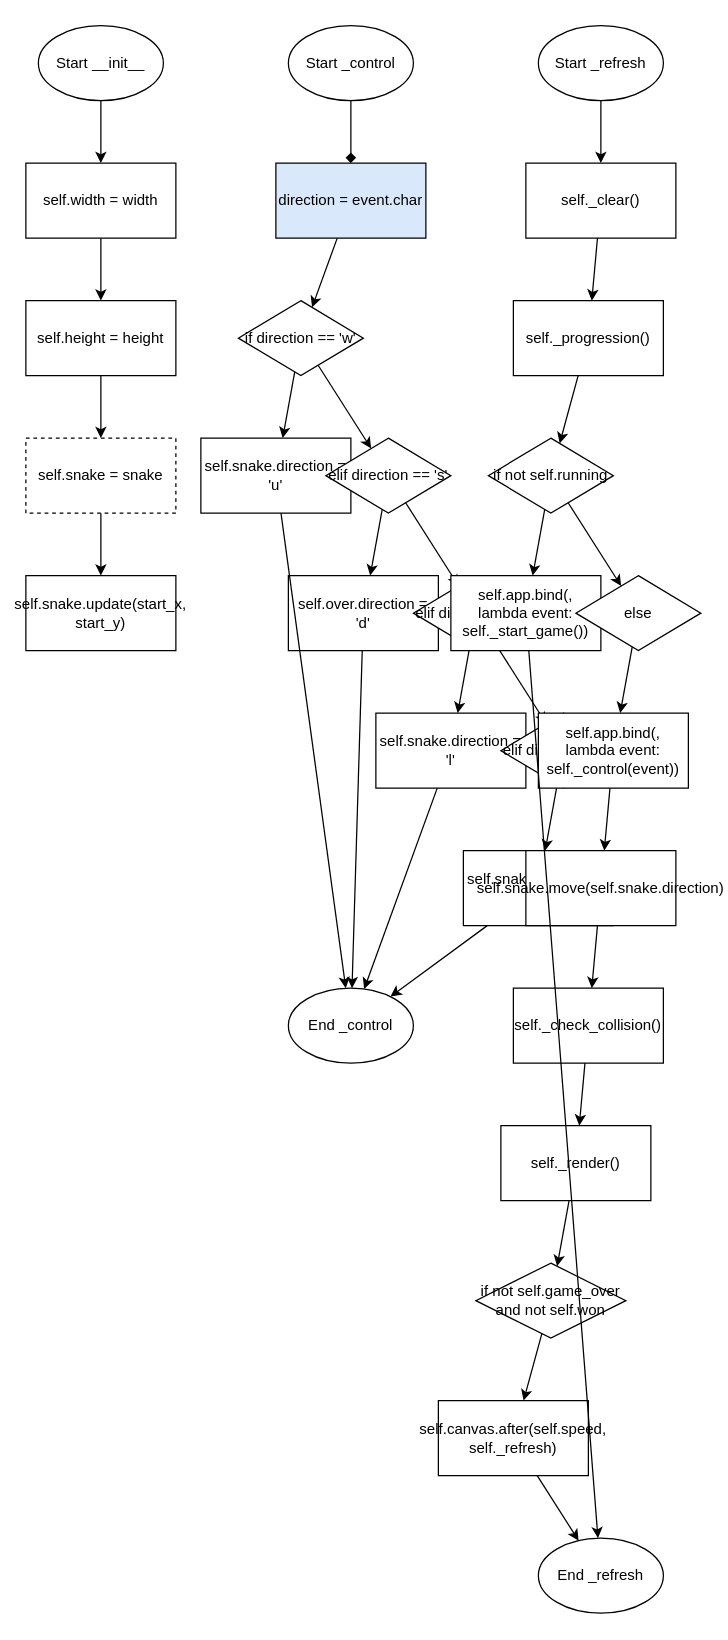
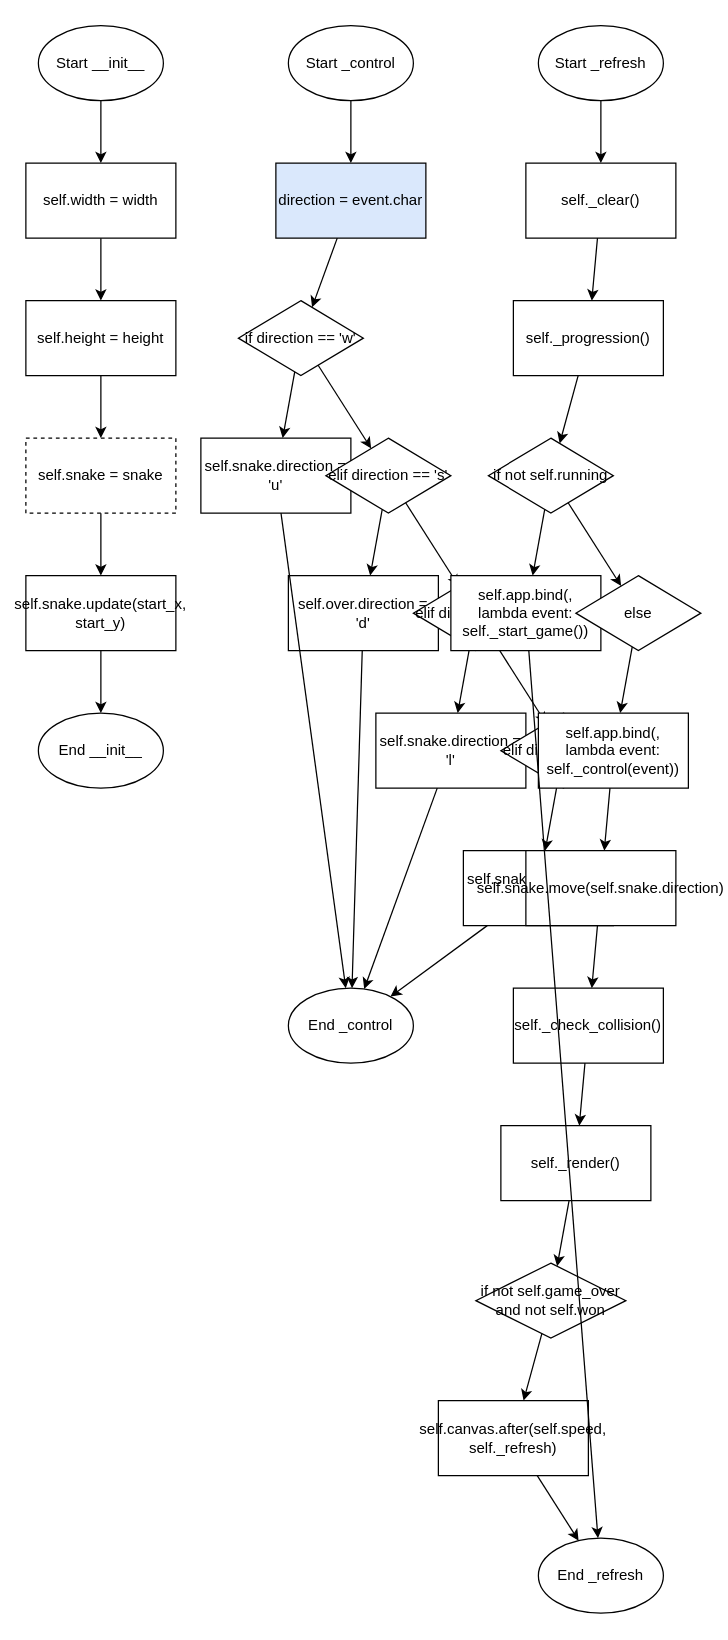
edge "Start _control" -> "direction = event.char": arrowhead diamond -> classic
edge "self.snake.update(start_x, start_y)" -> "End __init__": added
node "End __init__": added
